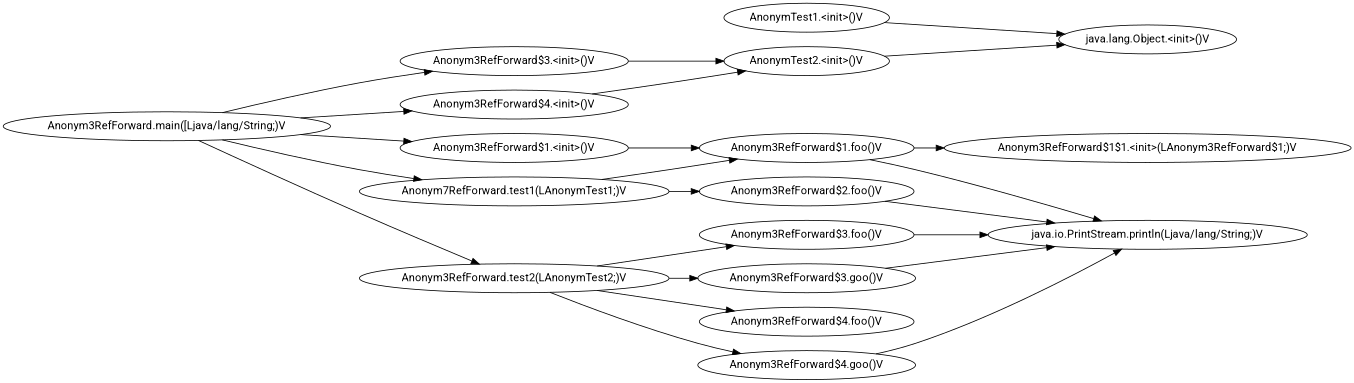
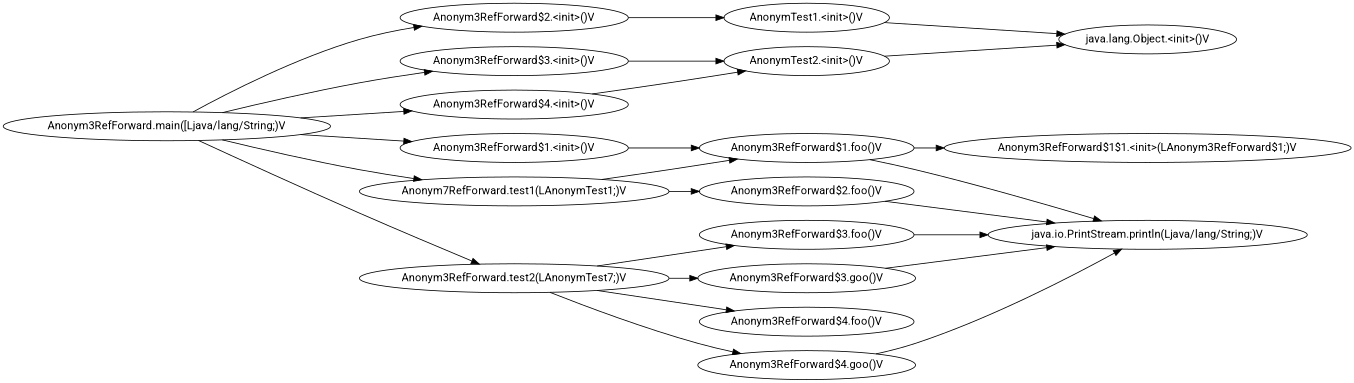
node "Anonym3RefForward$2.<init>()V": added
node "Anonym3RefForward.test2(LAnonymTest2;)V": label "Anonym3RefForward.test2(LAnonymTest2;)V" -> "Anonym3RefForward.test2(LAnonymTest7;)V"
